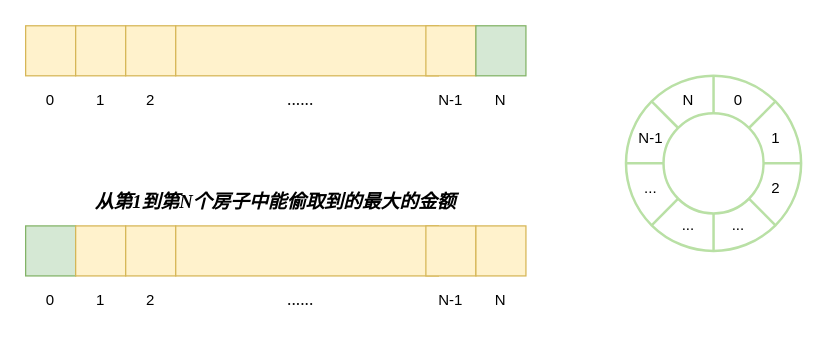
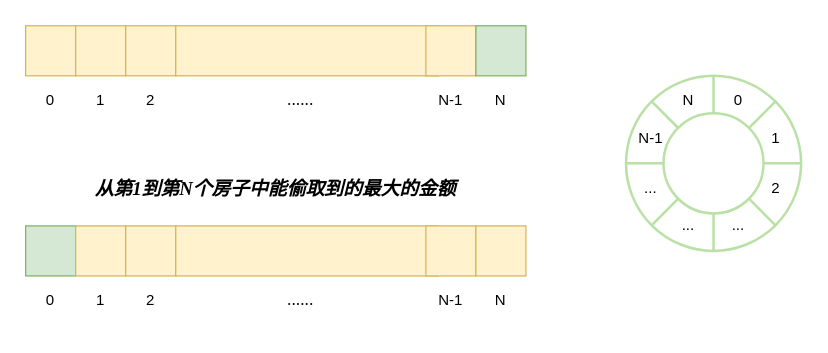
node "从第1到第N个房子中能偷取到的最大的金额": moved (276, 201) -> (276, 188)
